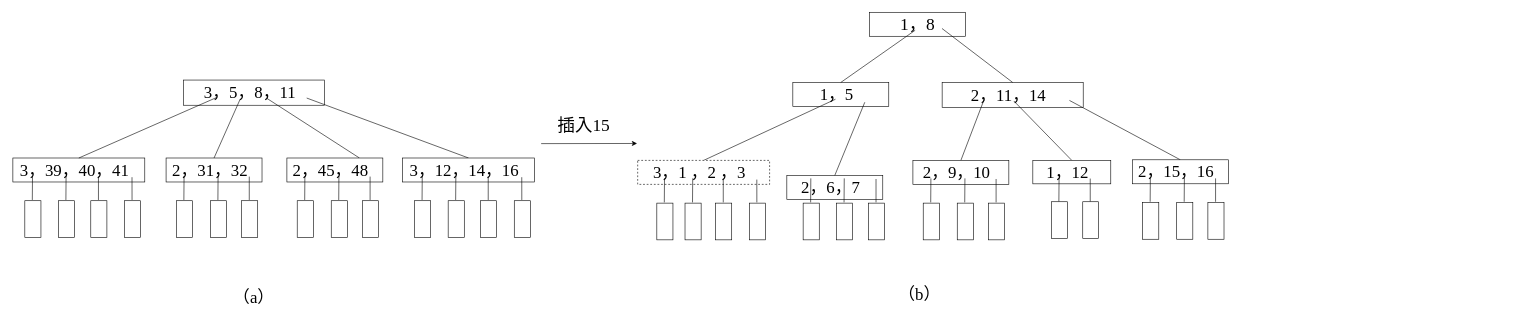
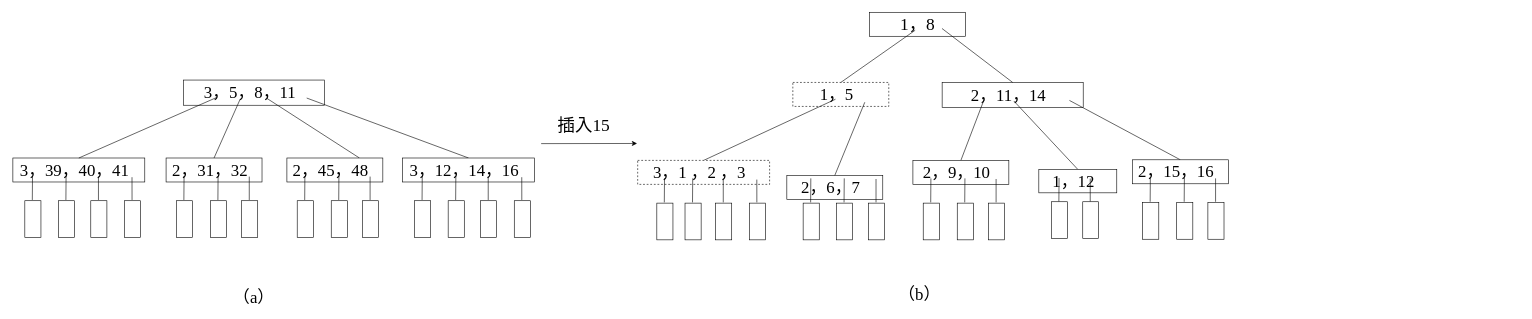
node "1，5": style solid -> dashed
node "1，12": moved (1072, 172) -> (1078, 181)
